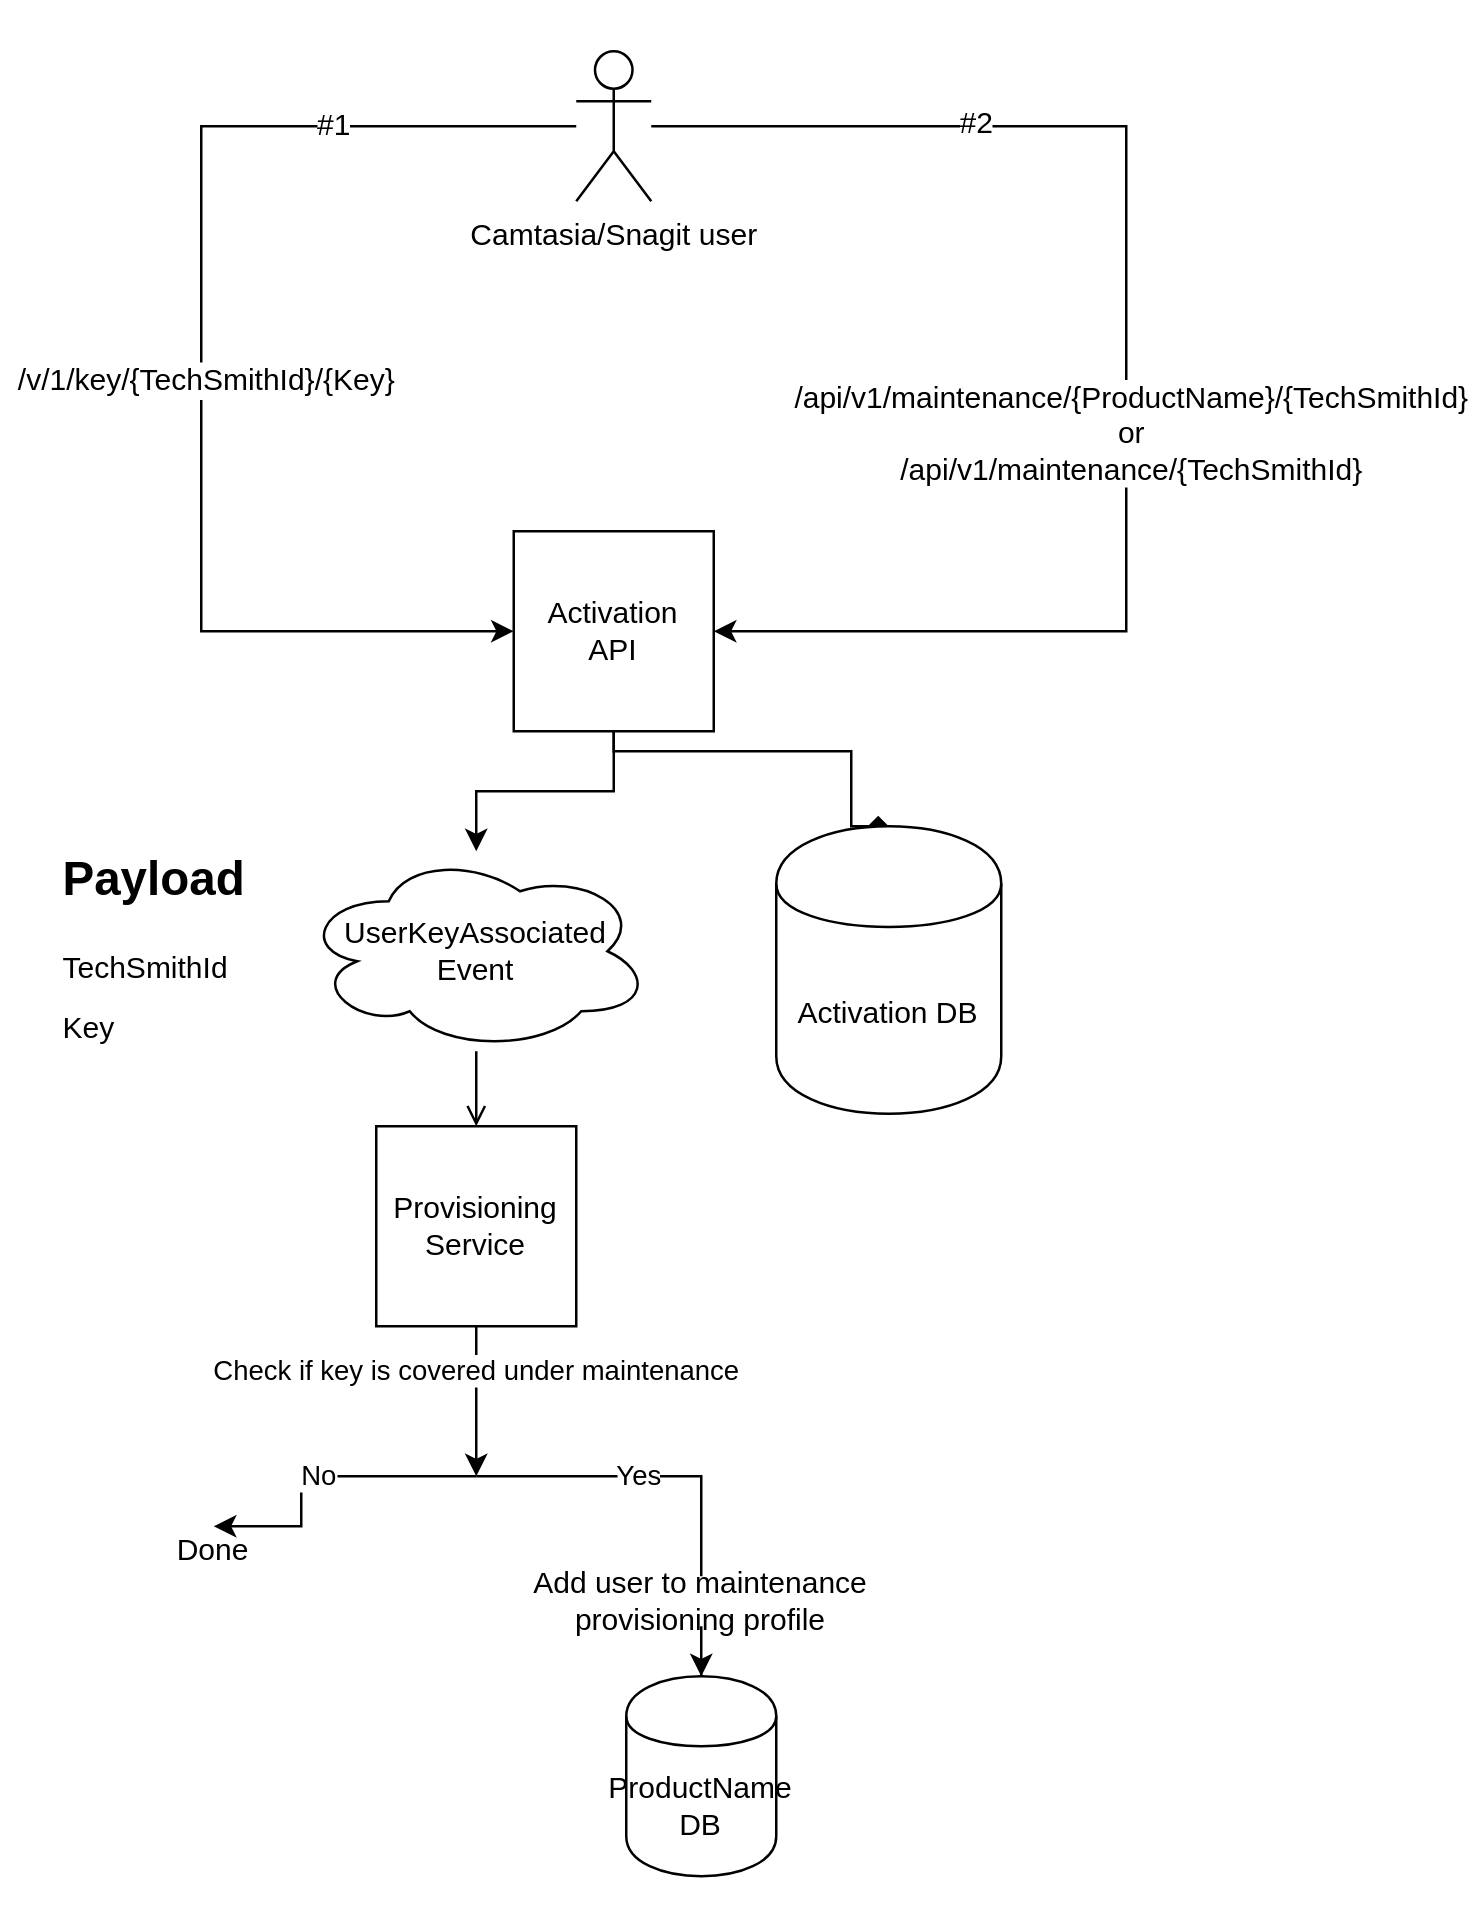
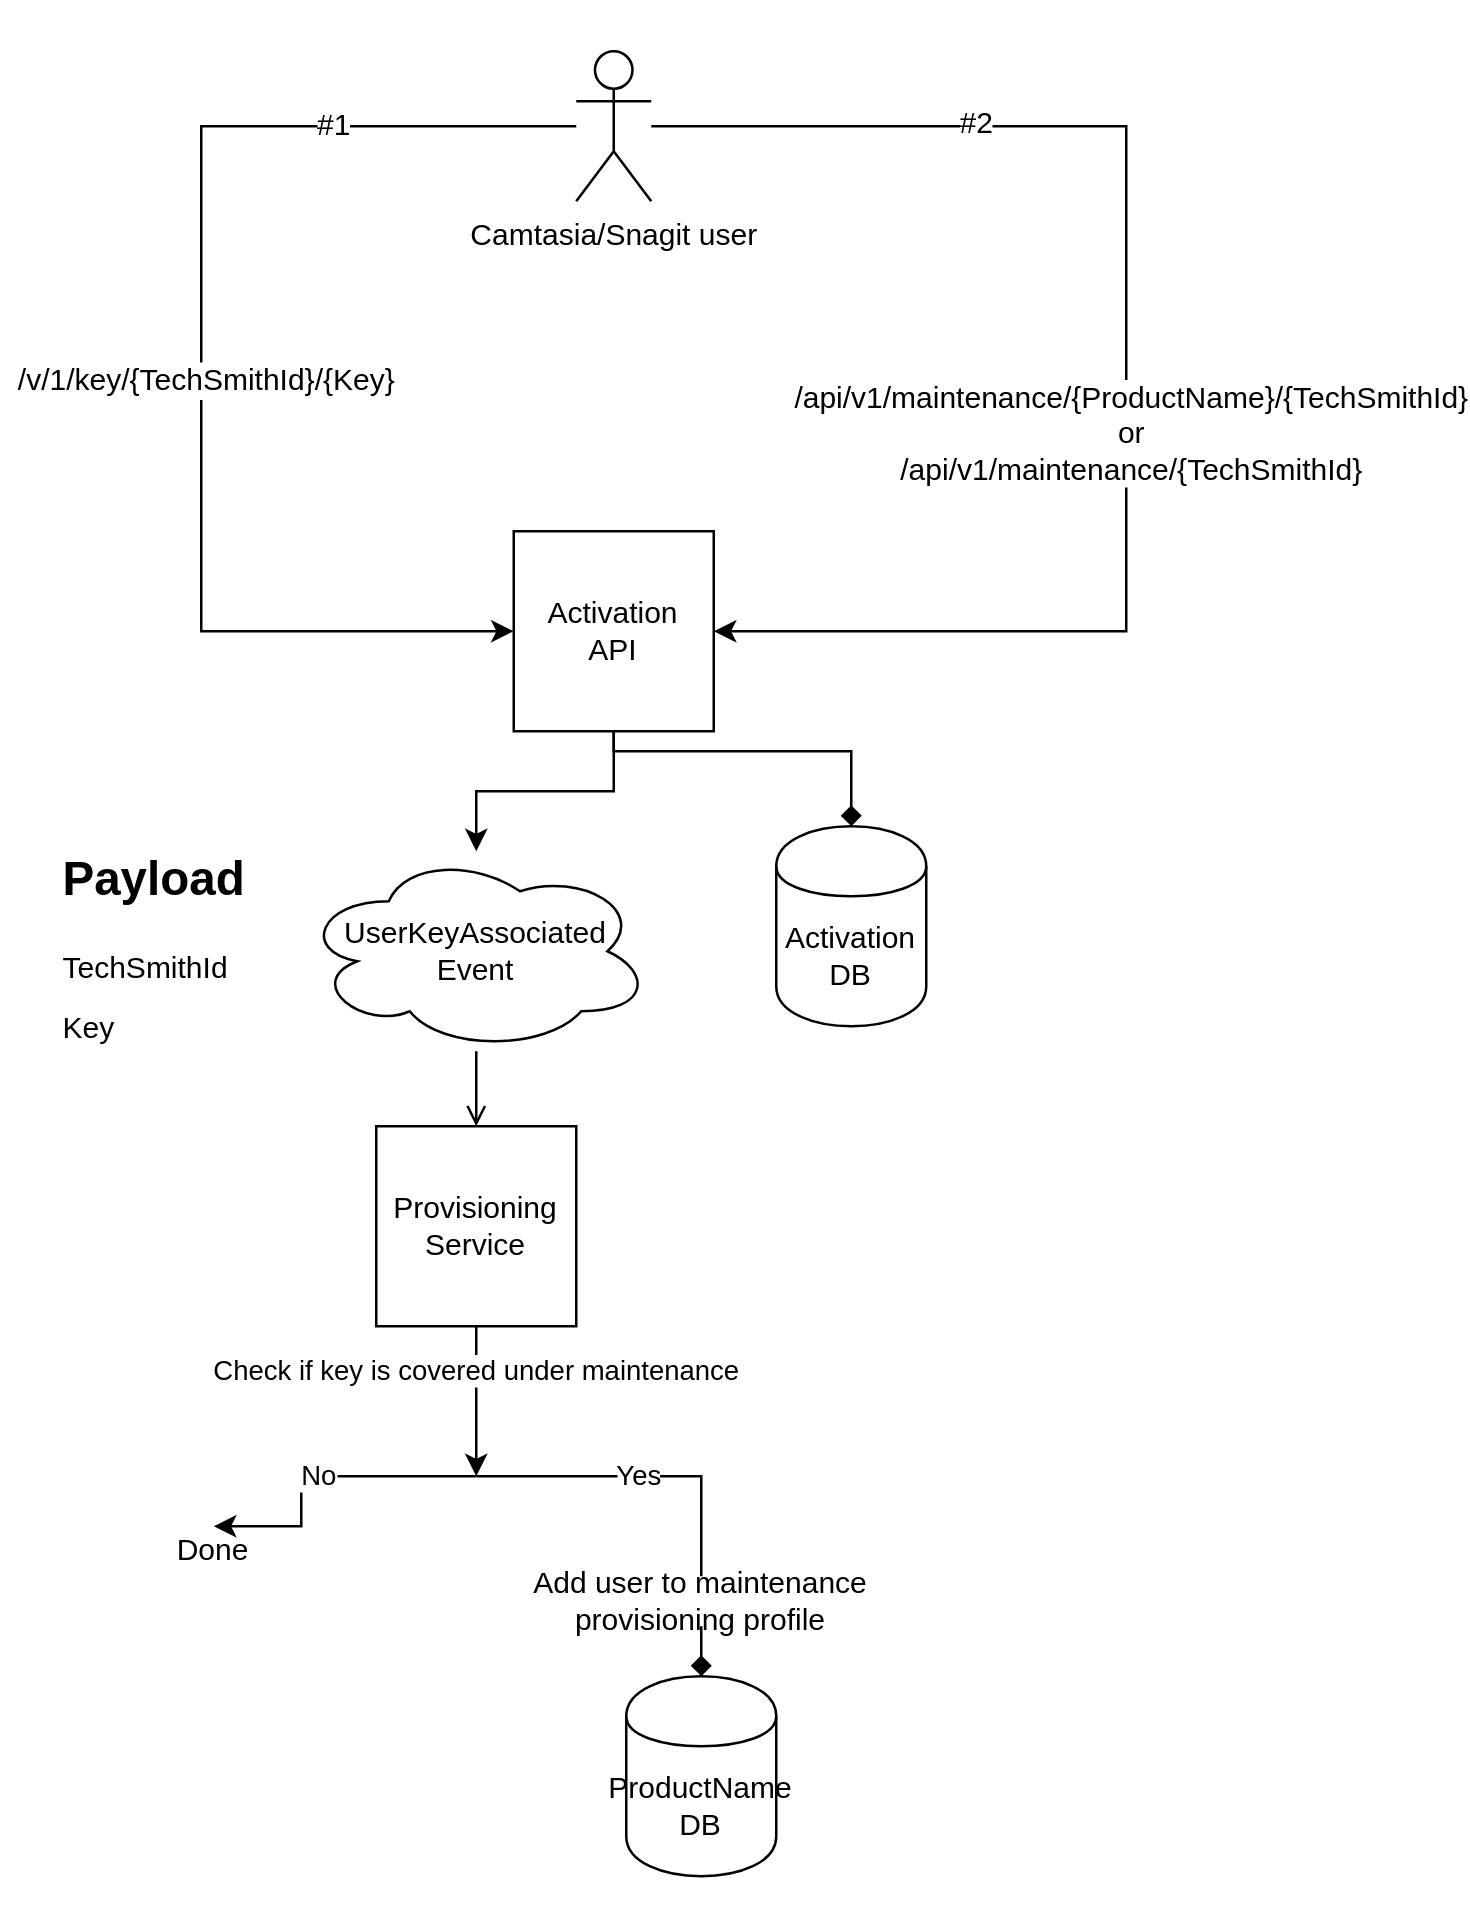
node "Activation DB": size 225x288 -> 150x200
edge "Add user to maintenance provisioning profile" -> "ProductName DB": arrowhead classic -> diamond
